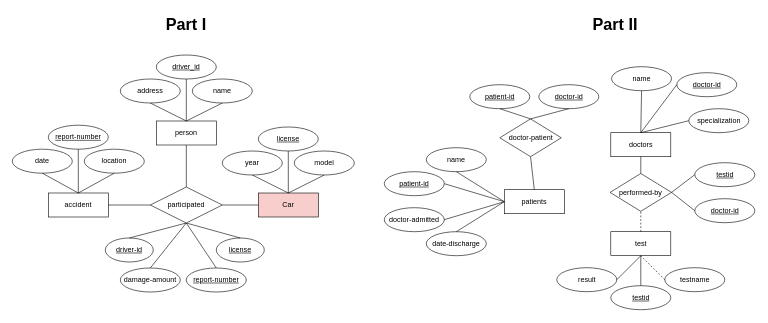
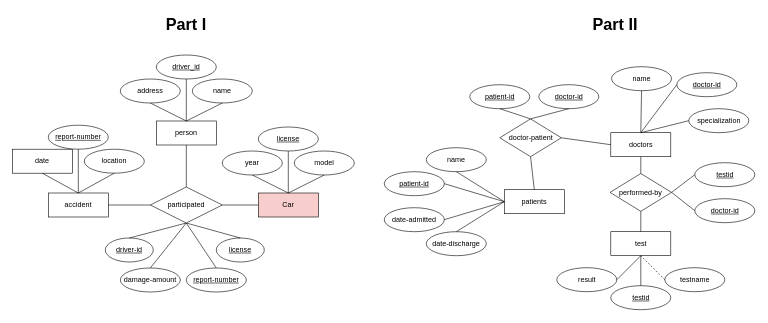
edge "doctor-patient" -- "doctors": added
node "date": shape ellipse -> rectangle
node "doctor-admitted": label "doctor-admitted" -> "date-admitted"
edge "performed-by" -- "test": style dashed -> solid
